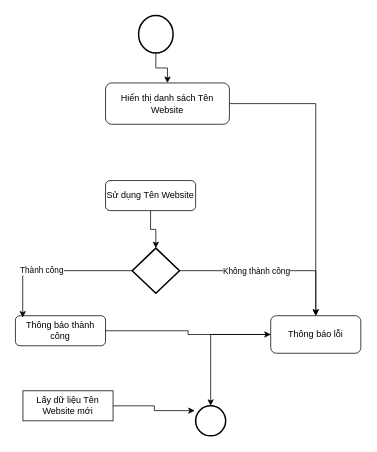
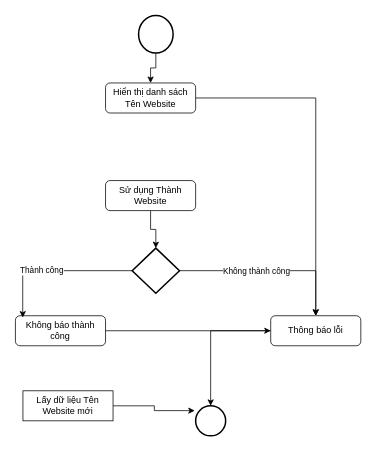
node "Hiển thị danh sách Tên Website": size 124x41 -> 90x30
node "Sử dụng Tên Website": label "Sử dụng Tên Website" -> "Sử dụng Thành Website"
node "Thông báo thành công": label "Thông báo thành công" -> "Không báo thành công"
node "Thông báo lỗi": size 90x38 -> 90x30
